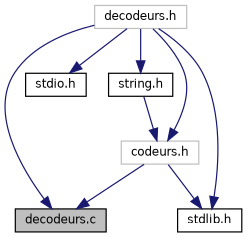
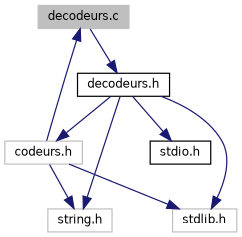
node "decodeurs.h": color grey75 -> black
node "string.h": color black -> grey75
edge "decodeurs.h" -> "decodeurs.c": reversed
edge "string.h" -> "codeurs.h": reversed
node "decodeurs.c": color black -> grey75
node "stdlib.h": color black -> grey75
